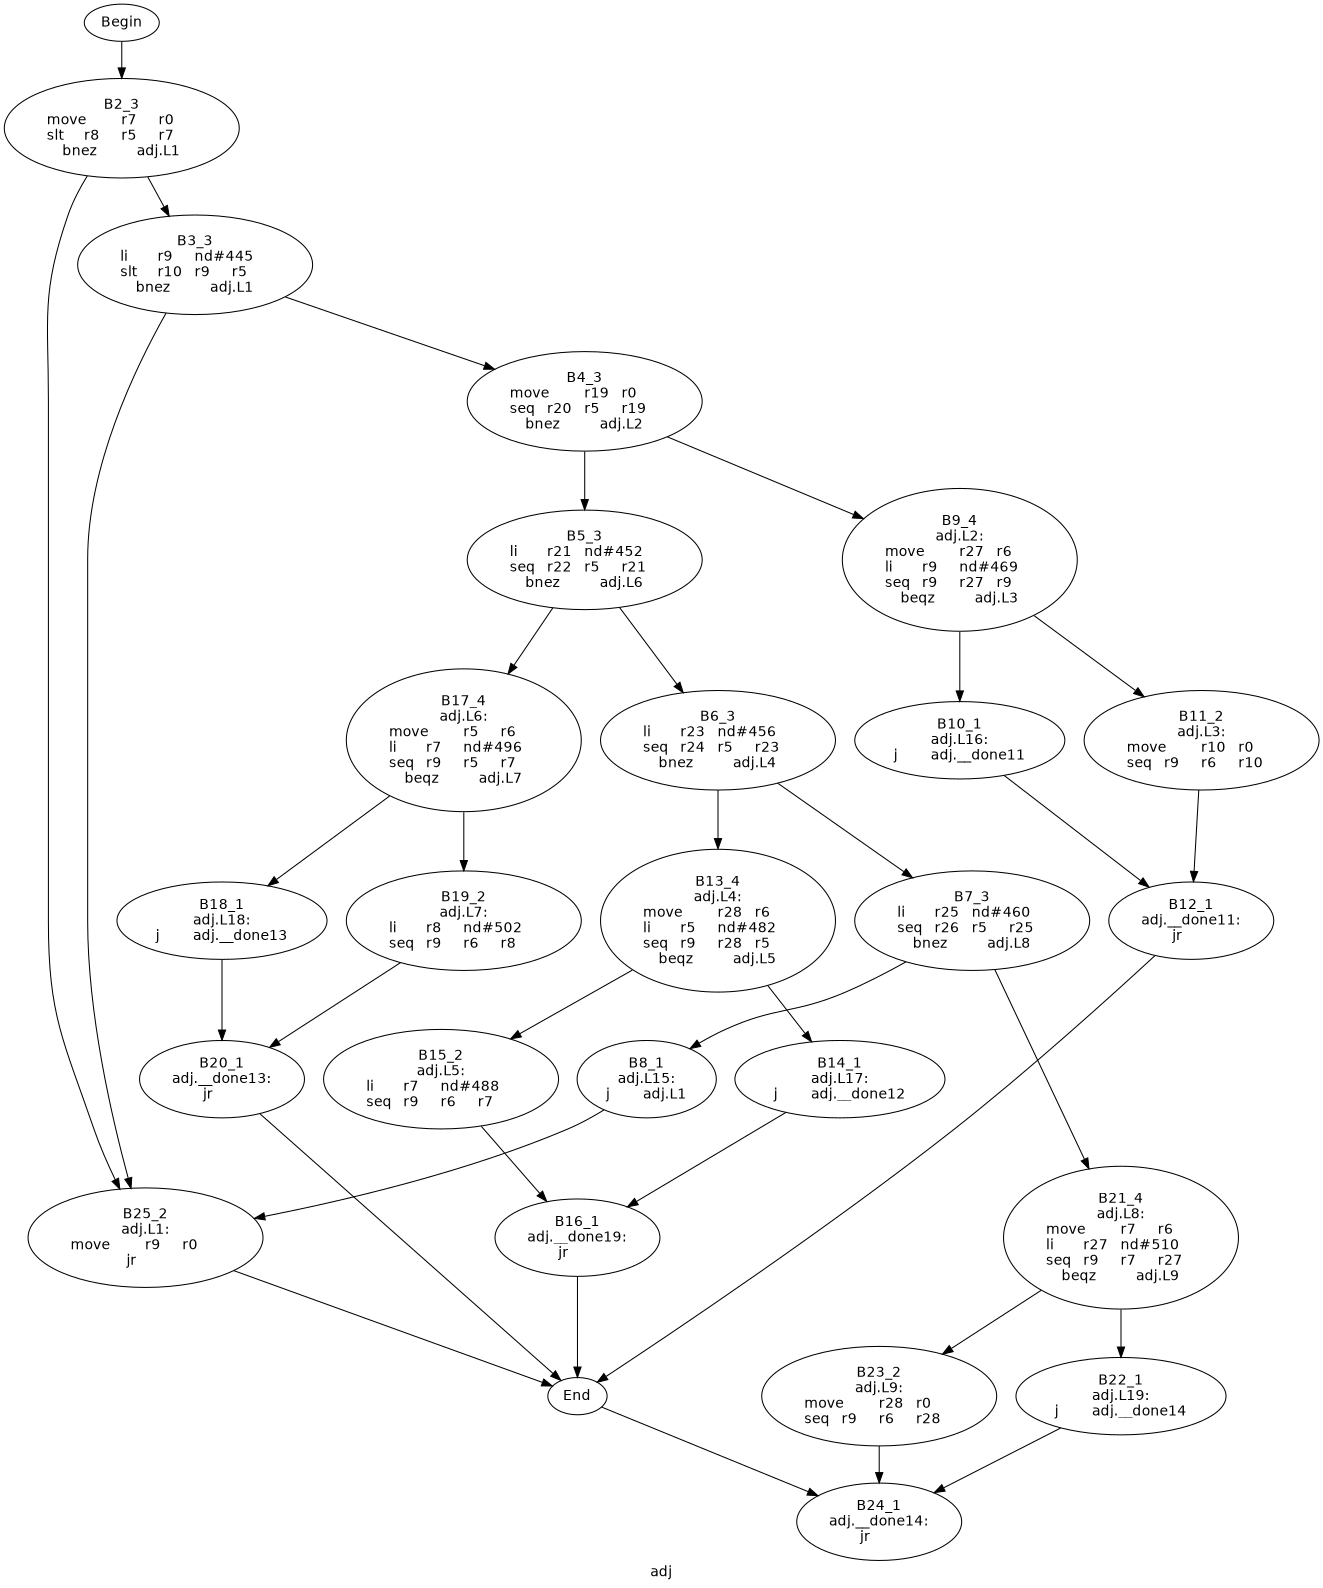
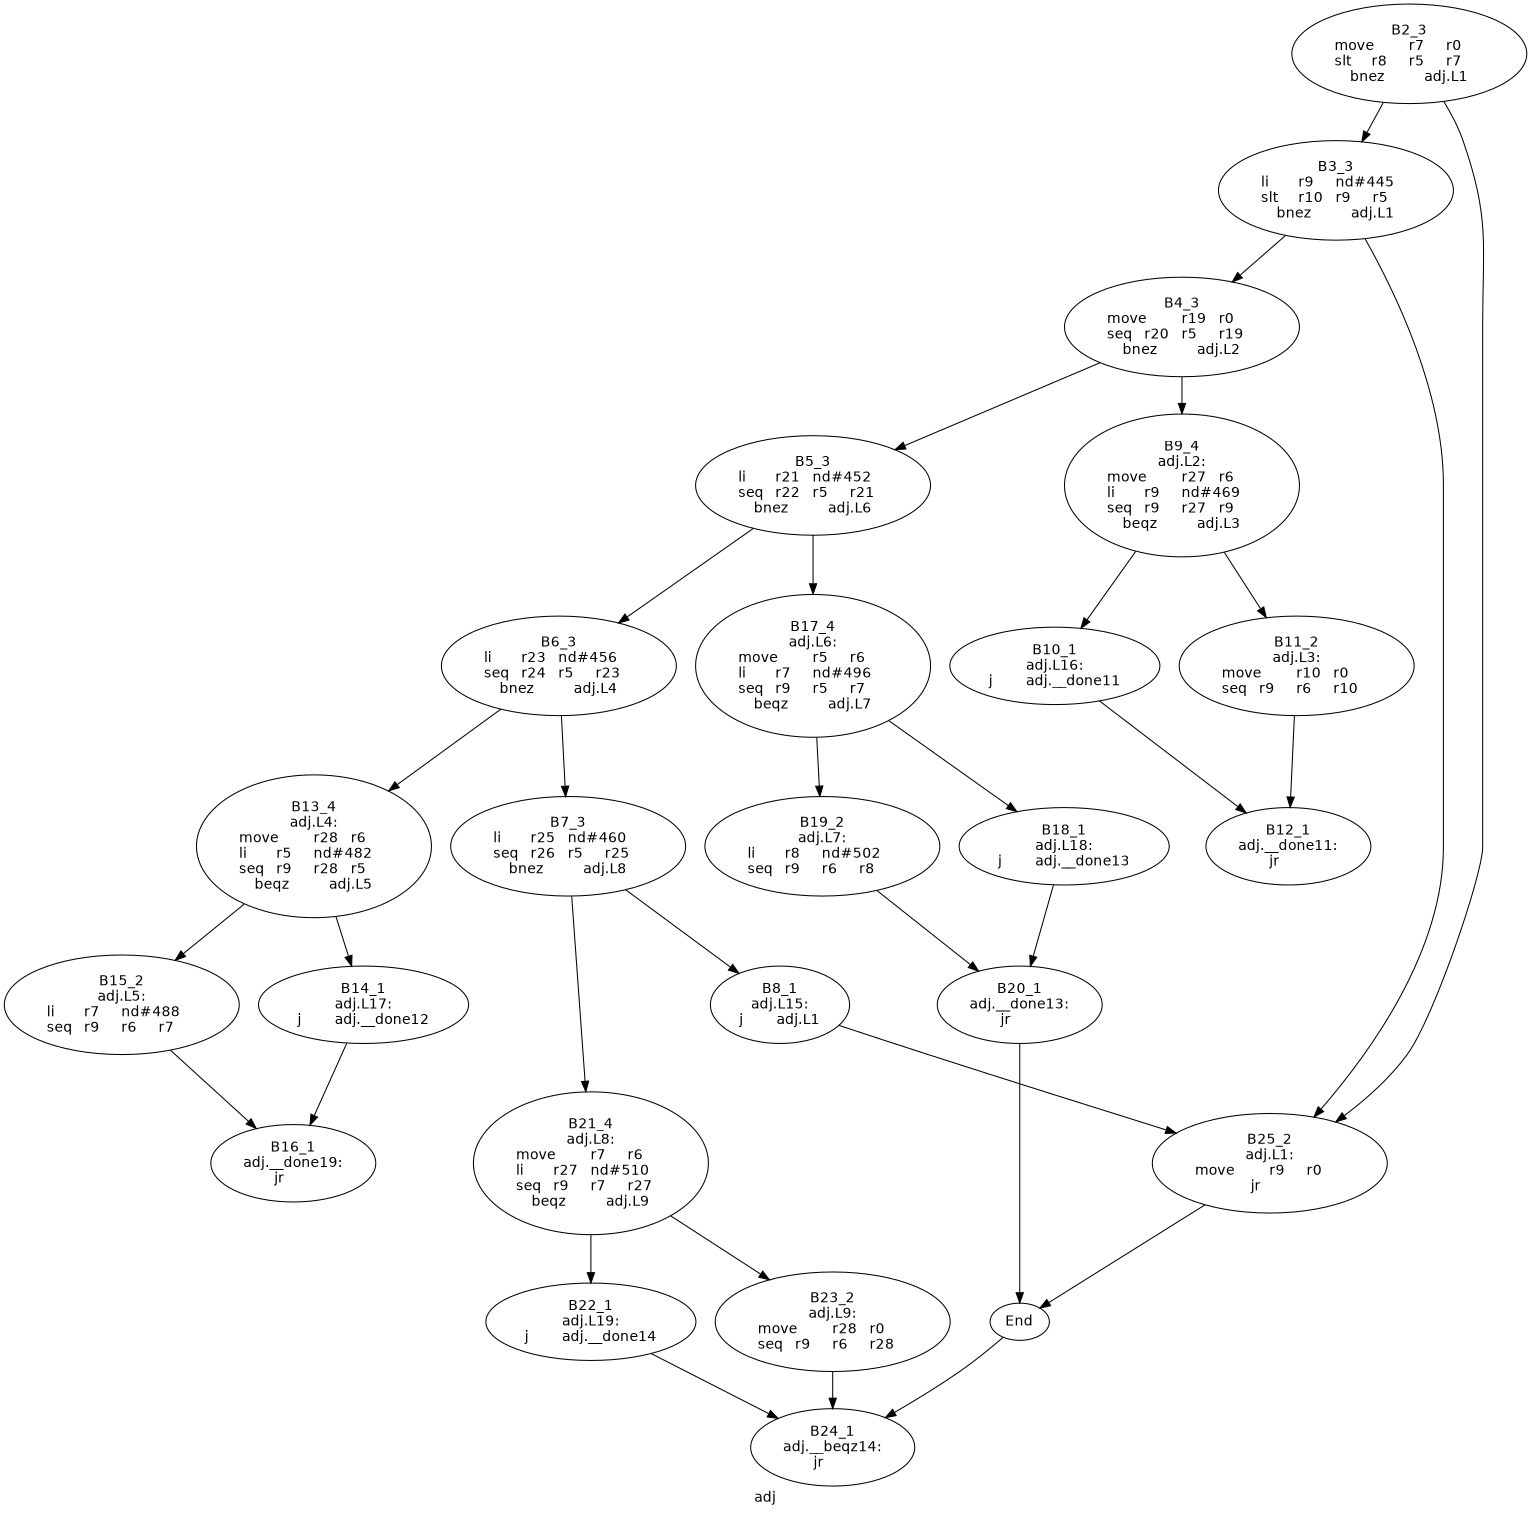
node "Begin": removed
edge "B12_1 adj.__done11: jr" -> "End": removed
edge "B16_1 adj.__done19: jr" -> "End": removed
node "B24_1 adj.__done14: jr": label "B24_1 adj.__done14: jr" -> "B24_1 adj.__beqz14: jr"
